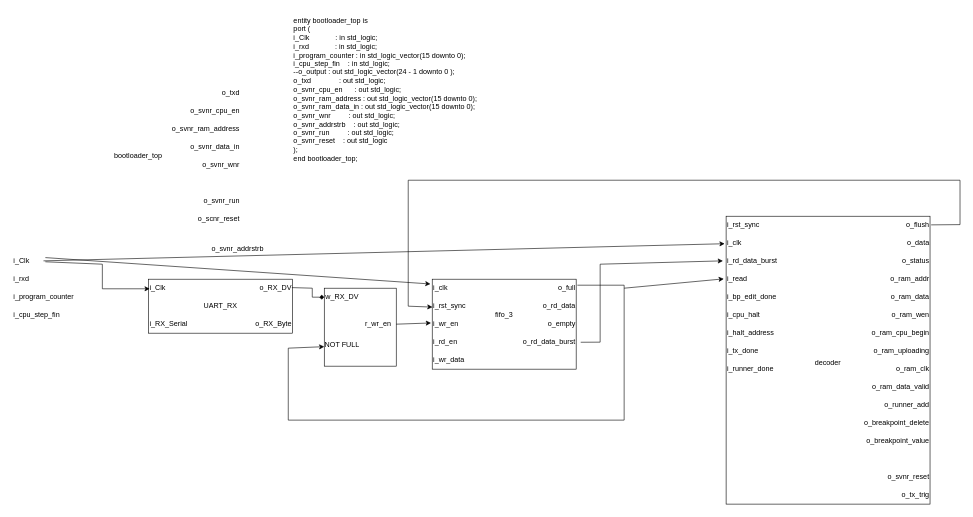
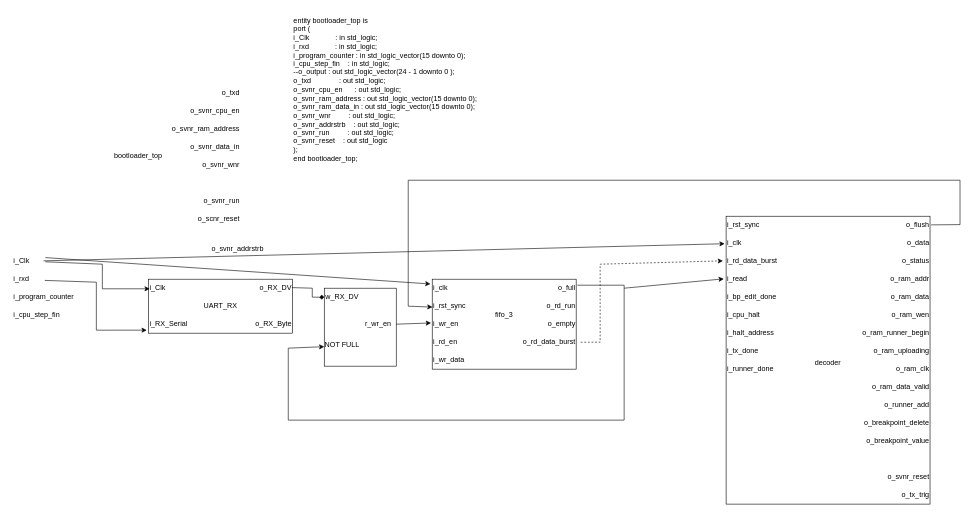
edge "o_rd_data_burst" -> "i_rd_data_burst": style solid -> dashed
edge "i_rxd" -> "i_RX_Serial": added
node "o_rd_data": label "o_rd_data" -> "o_rd_run"
node "o_ram_cpu_begin": label "o_ram_cpu_begin" -> "o_ram_runner_begin"
